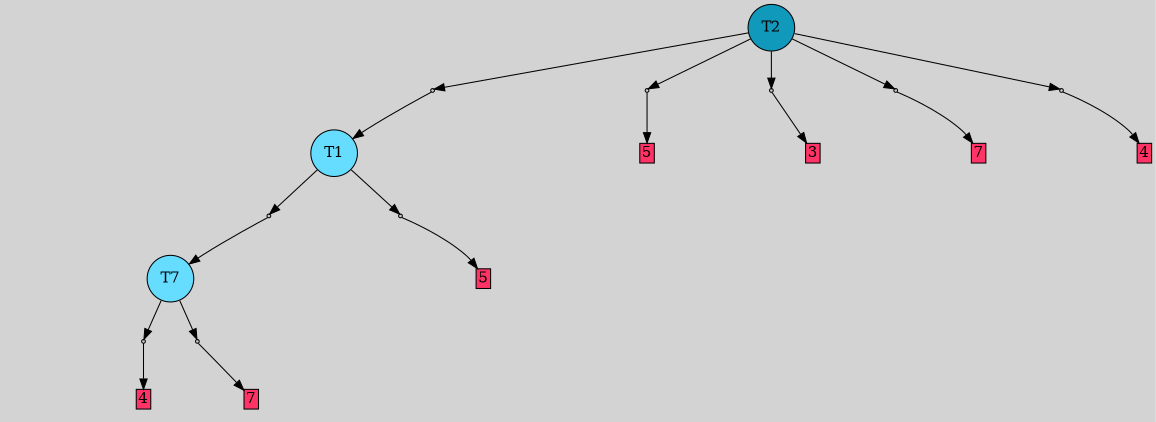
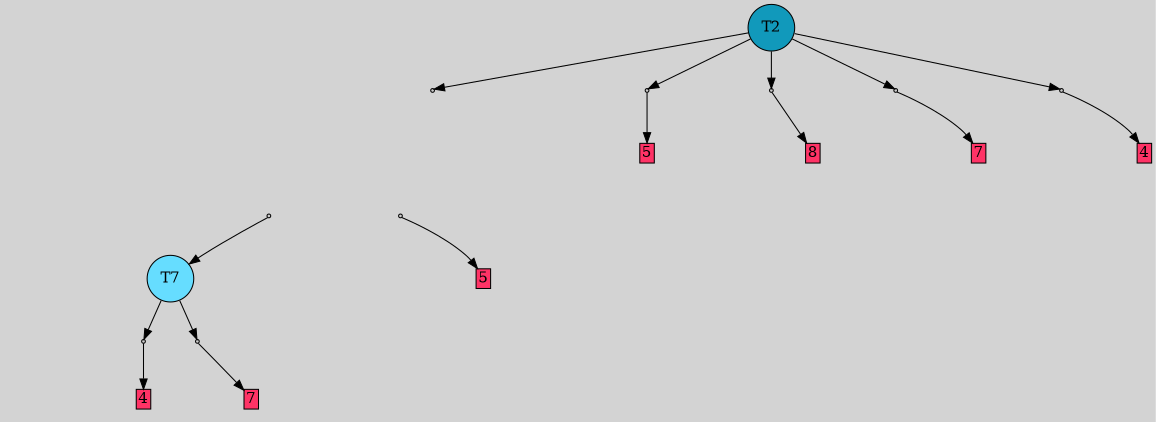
node "T1": removed
node "3": label "3" -> "8"
